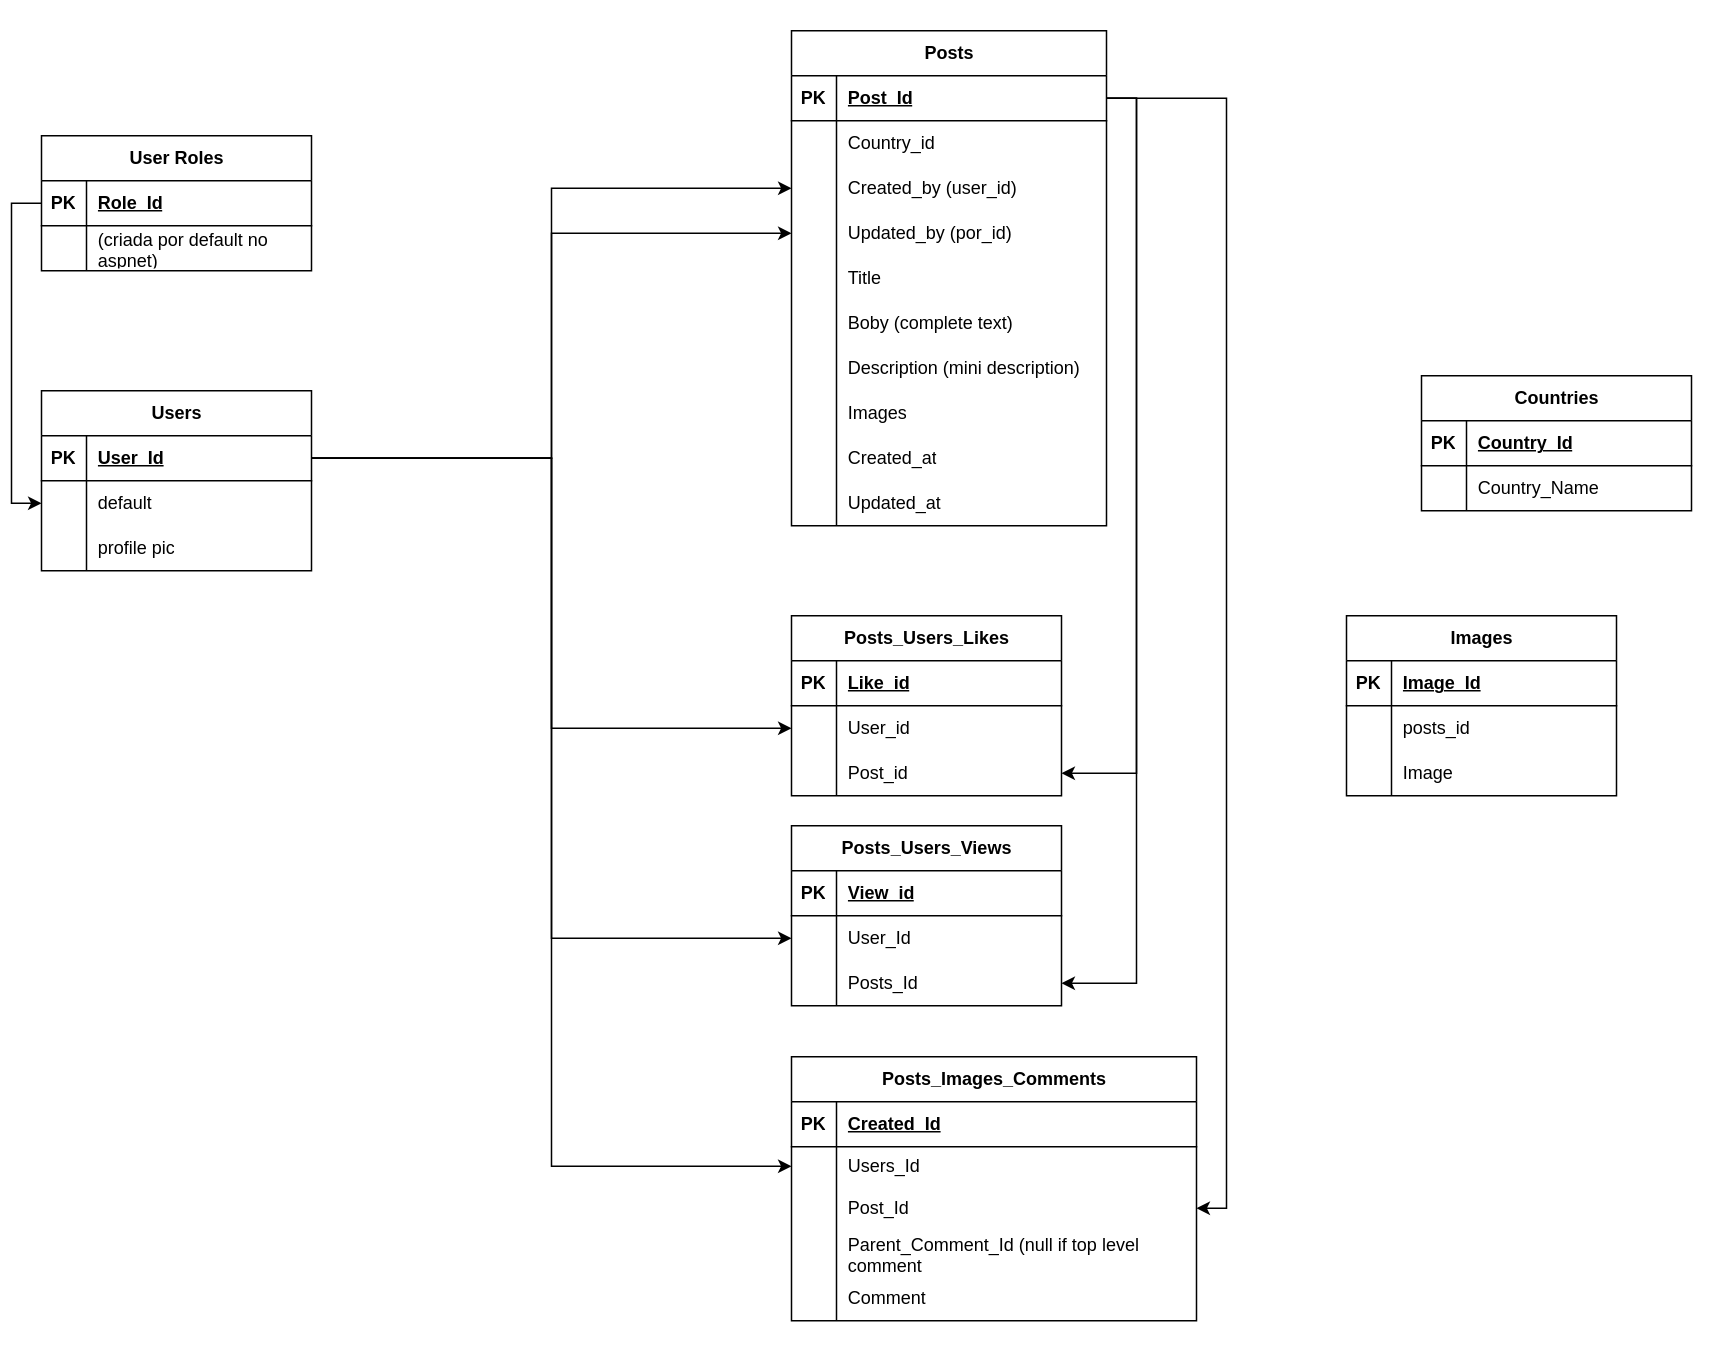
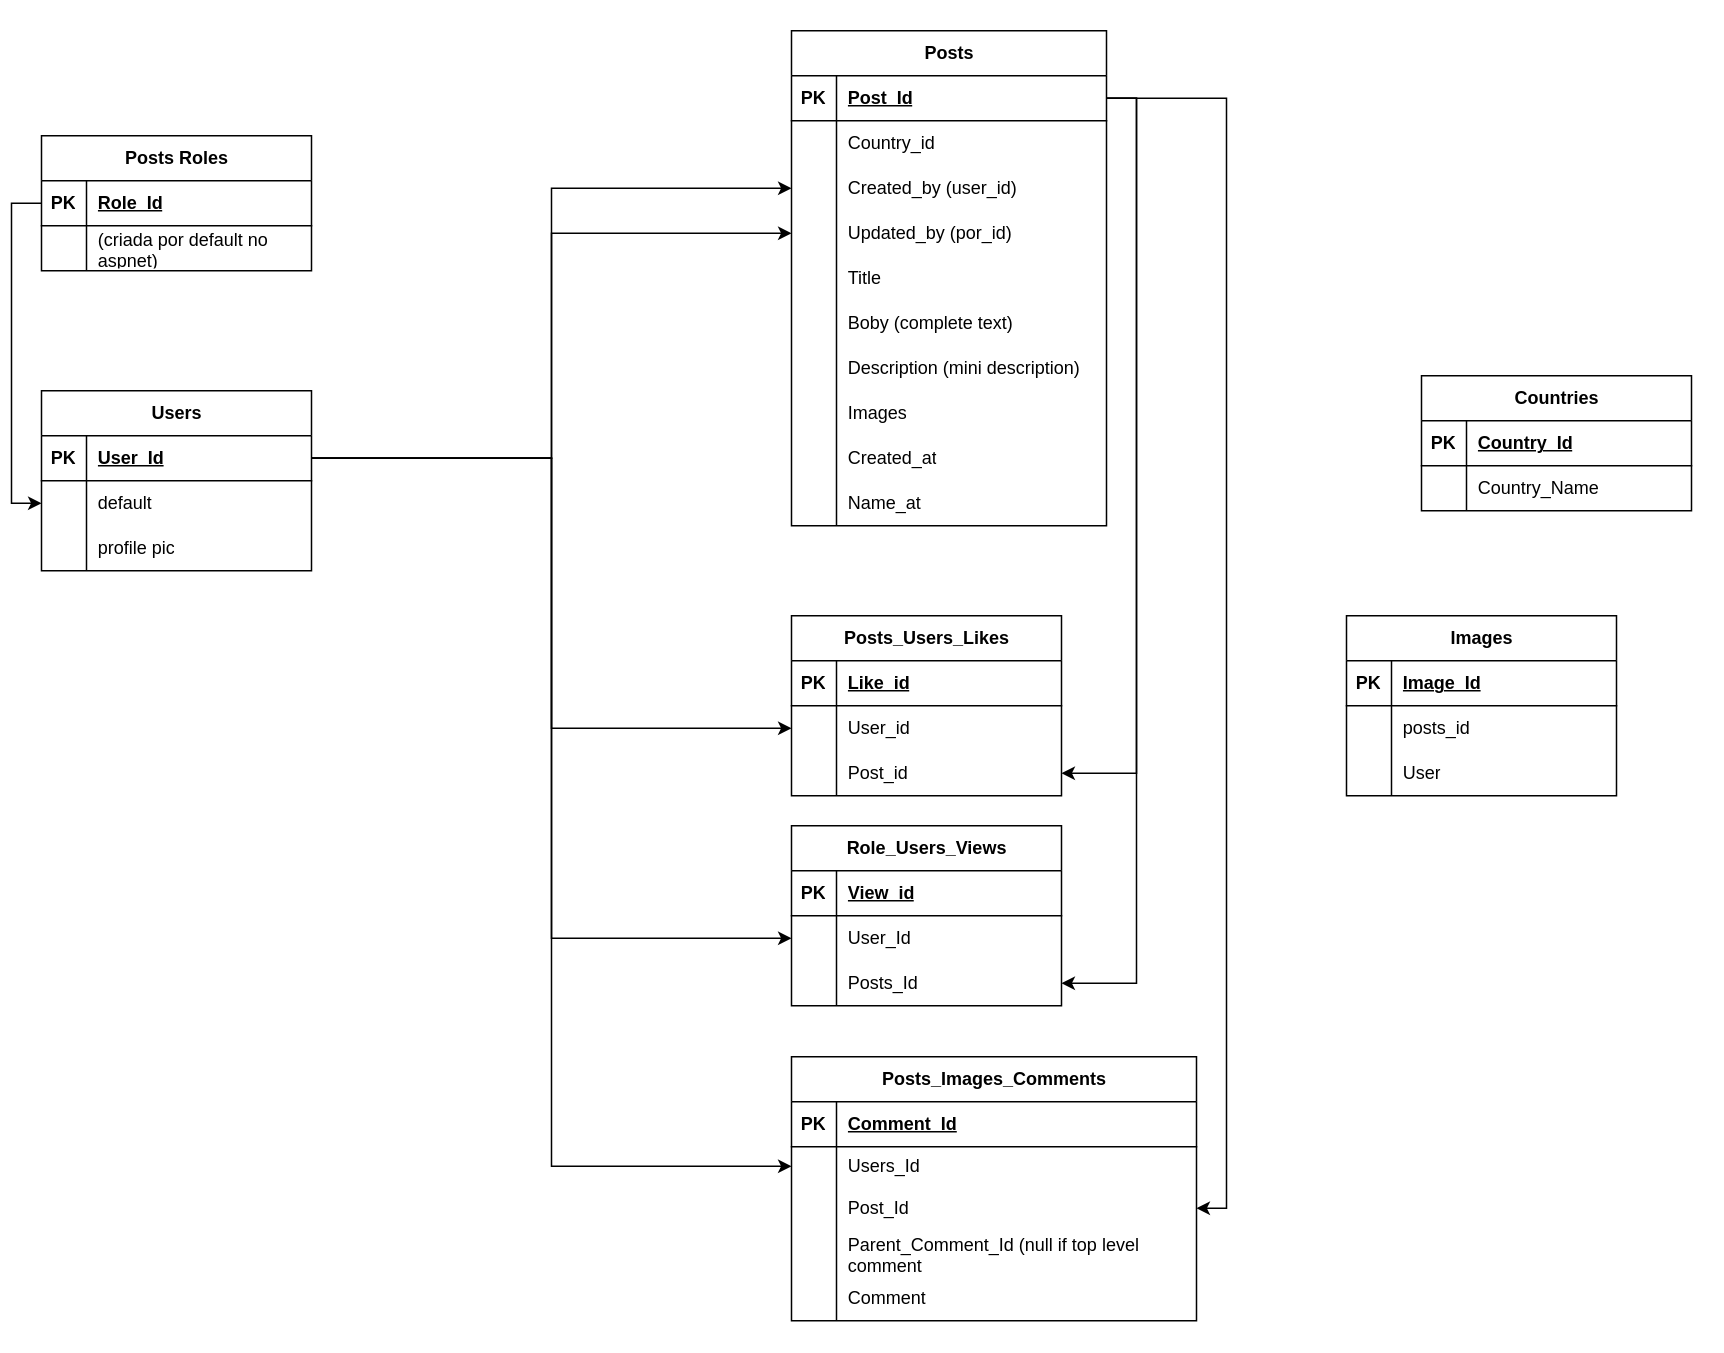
node "User Roles": label "User Roles" -> "Posts Roles"
node "Updated_at": label "Updated_at" -> "Name_at"
node "Image": label "Image" -> "User"
node "Posts_Users_Views": label "Posts_Users_Views" -> "Role_Users_Views"
node "Created_Id": label "Created_Id" -> "Comment_Id"
